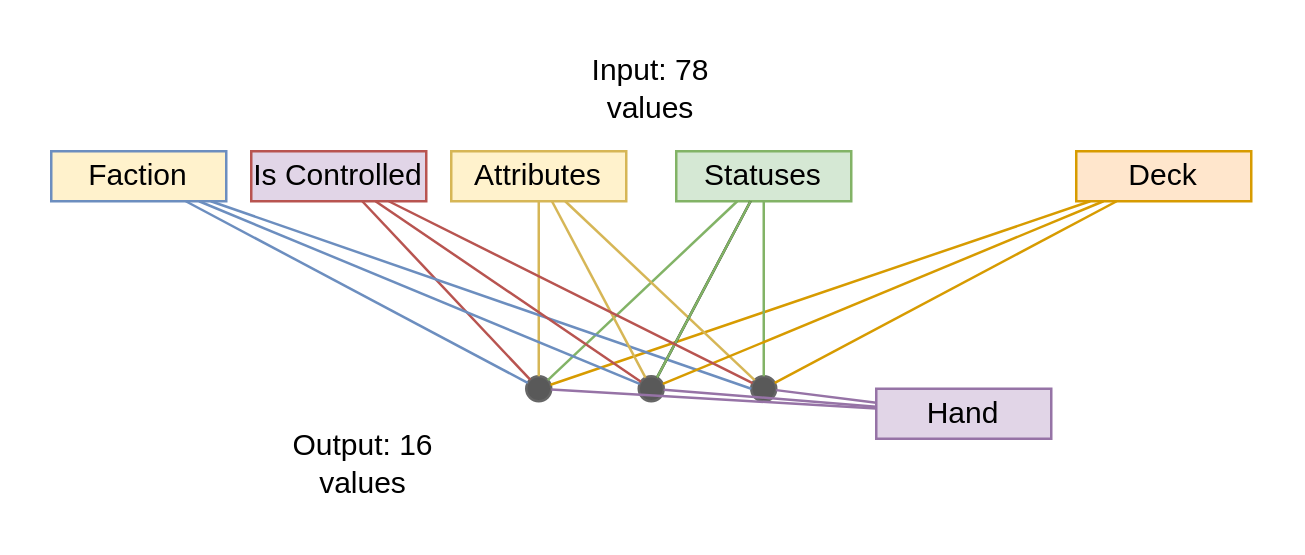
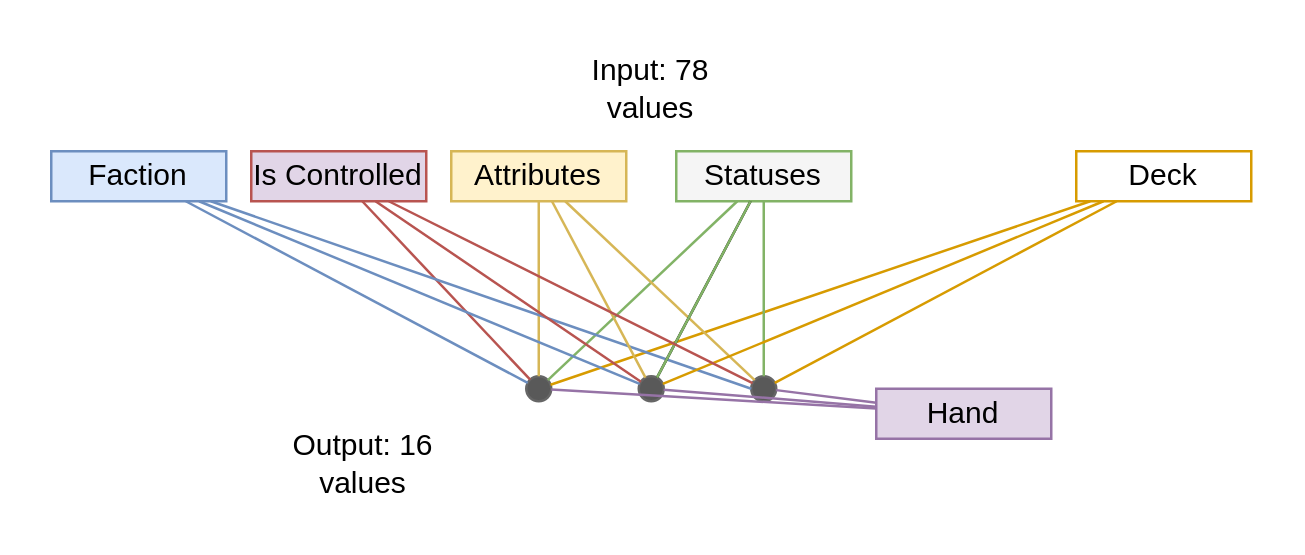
node "Faction": fillcolor #fff2cc -> #dae8fc
node "Statuses": fillcolor #d5e8d4 -> #f5f5f5
node "Deck": fillcolor #ffe6cc -> #ffffff
